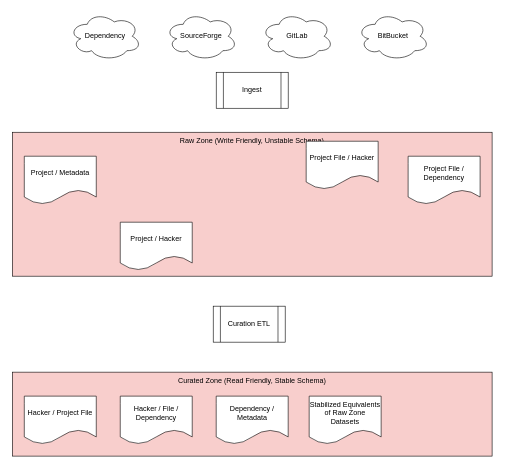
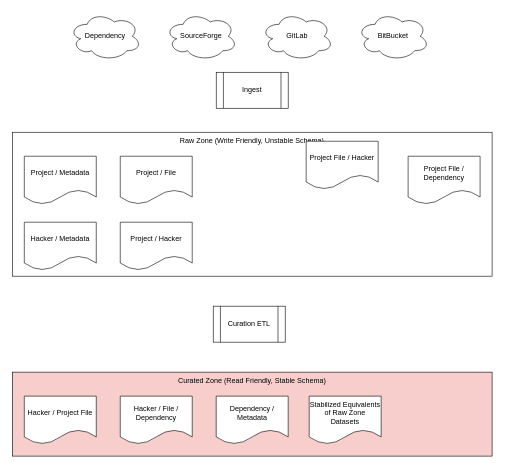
node "Project / File": added
node "Raw Zone (Write Friendly, Unstable Schema)": fillcolor #f8cecc -> #ffffff
node "Hacker / Metadata": added
